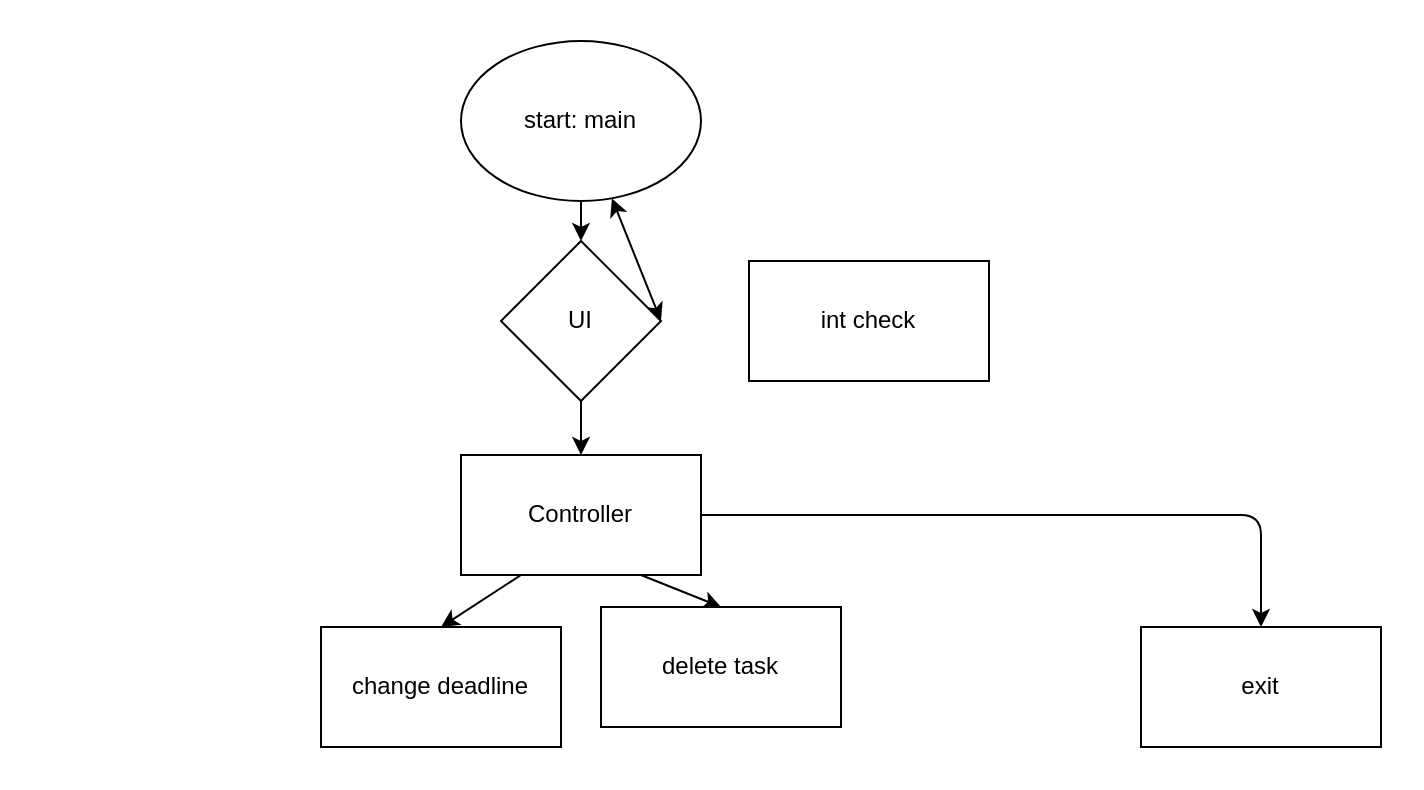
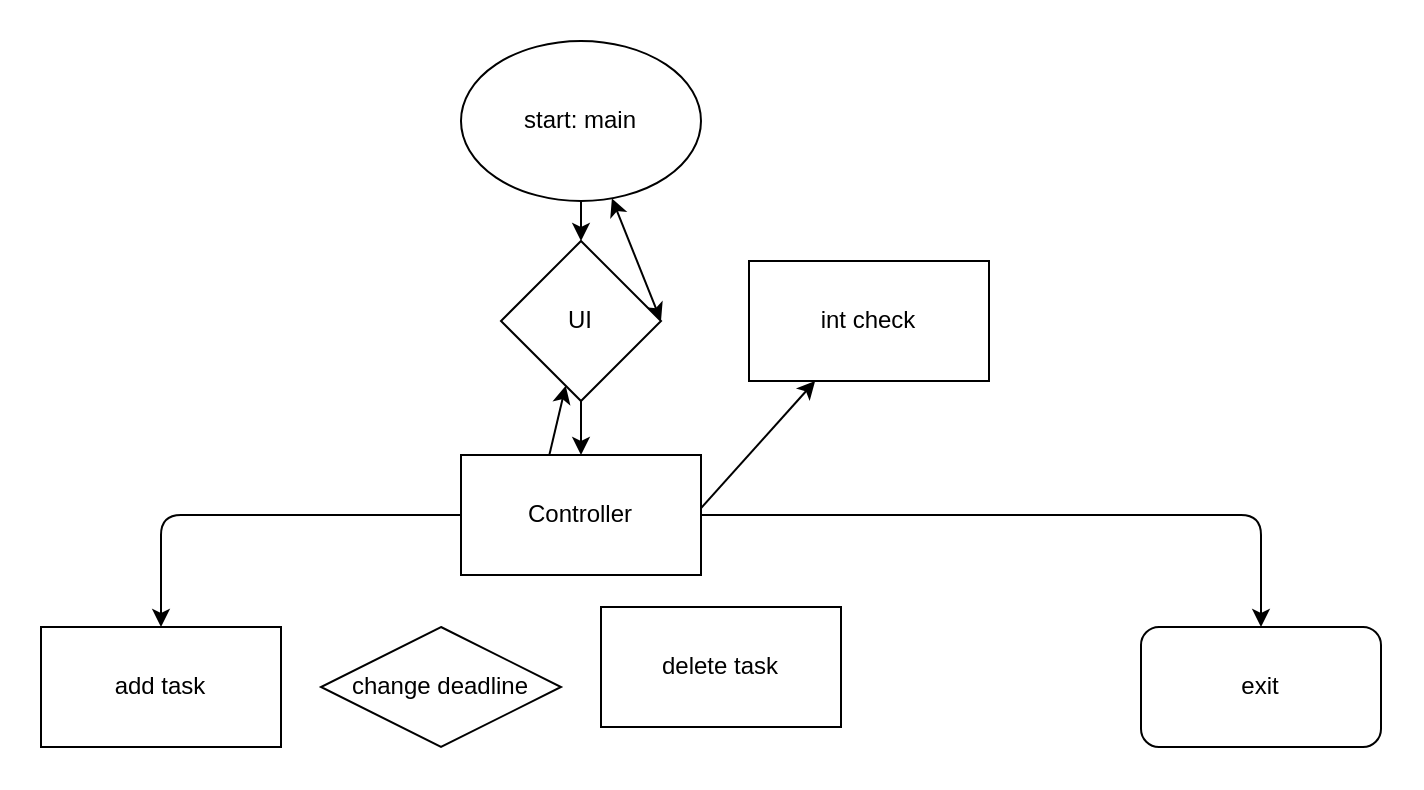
edge "Controller" -> "add task": added
edge "Controller" -> "delete task": now "Controller" -> "int check"
edge "Controller" -> "change deadline": now "Controller" -> "UI"
node "add task": added
node "change deadline": shape rectangle -> diamond
node "exit": shape rectangle -> rounded rectangle
